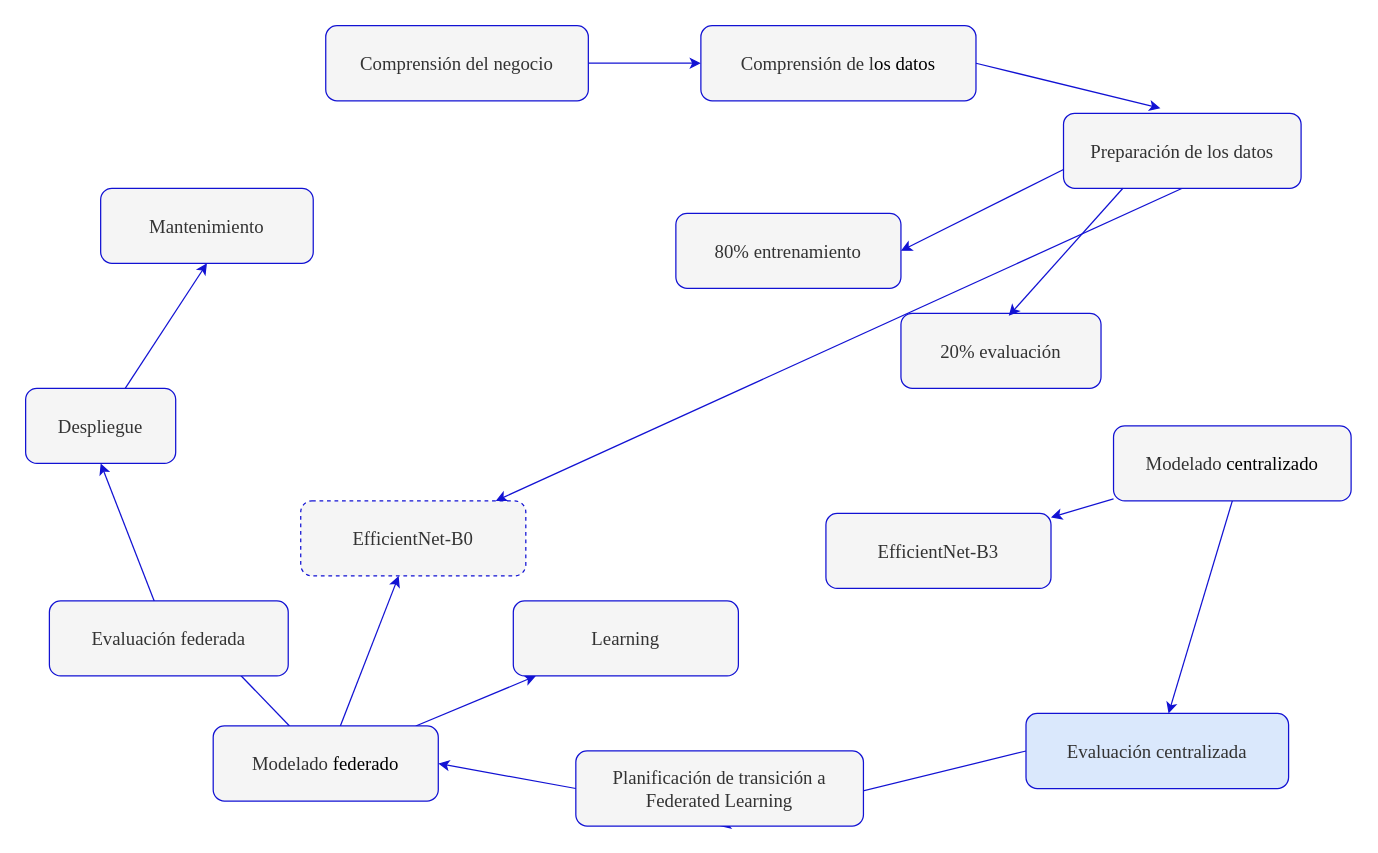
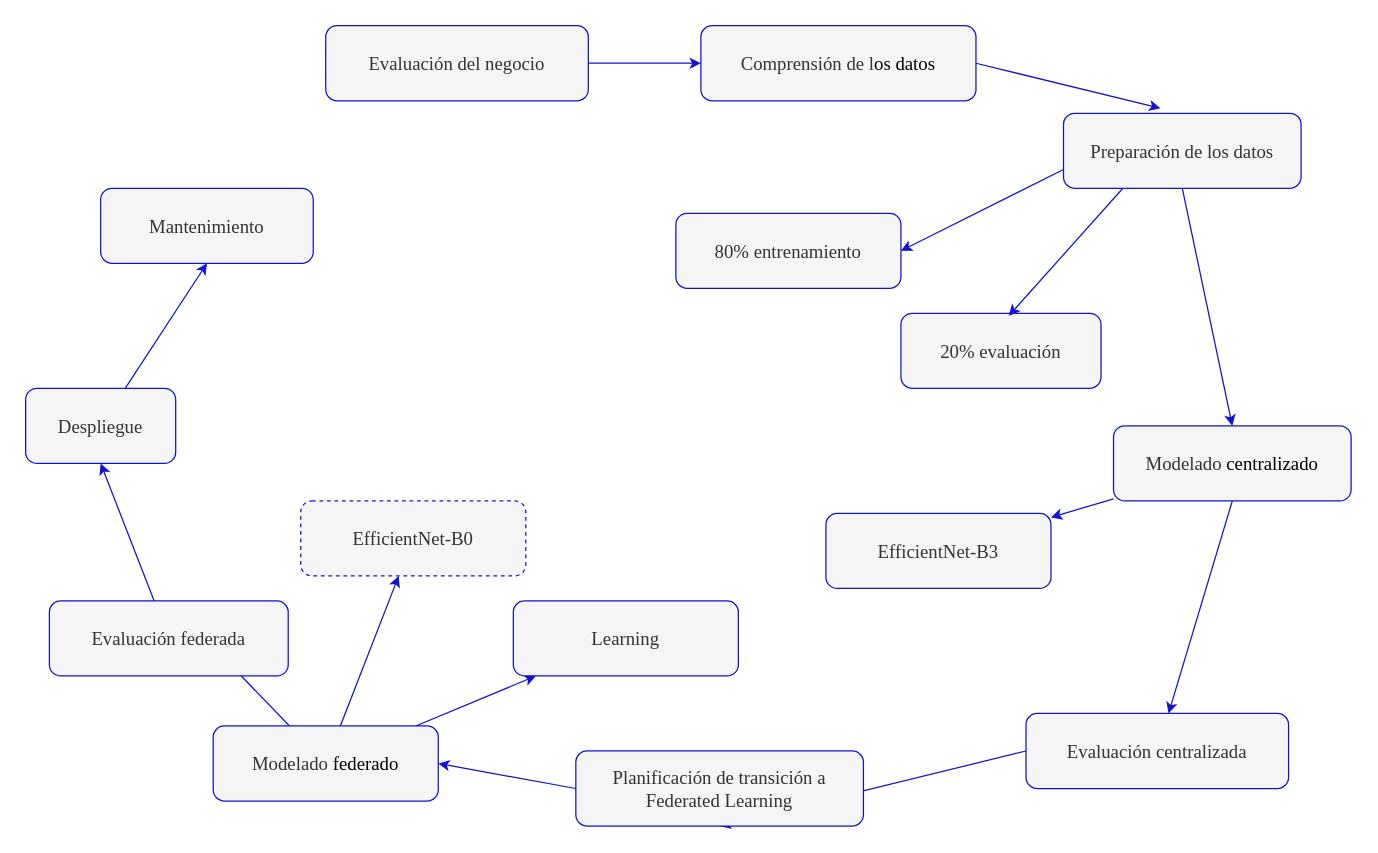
node "Comprensión del negocio": label "Comprensión del negocio" -> "Evaluación del negocio"
edge "Preparación de los datos" -> "EfficientNet-B0": now "Preparación de los datos" -> "Modelado centralizado"
node "Evaluación centralizada": fillcolor #dae8fc -> #f5f5f5
